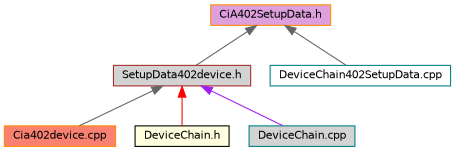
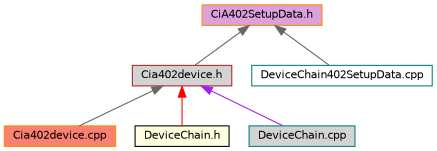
node "SetupData402device.h": label "SetupData402device.h" -> "Cia402device.h"
